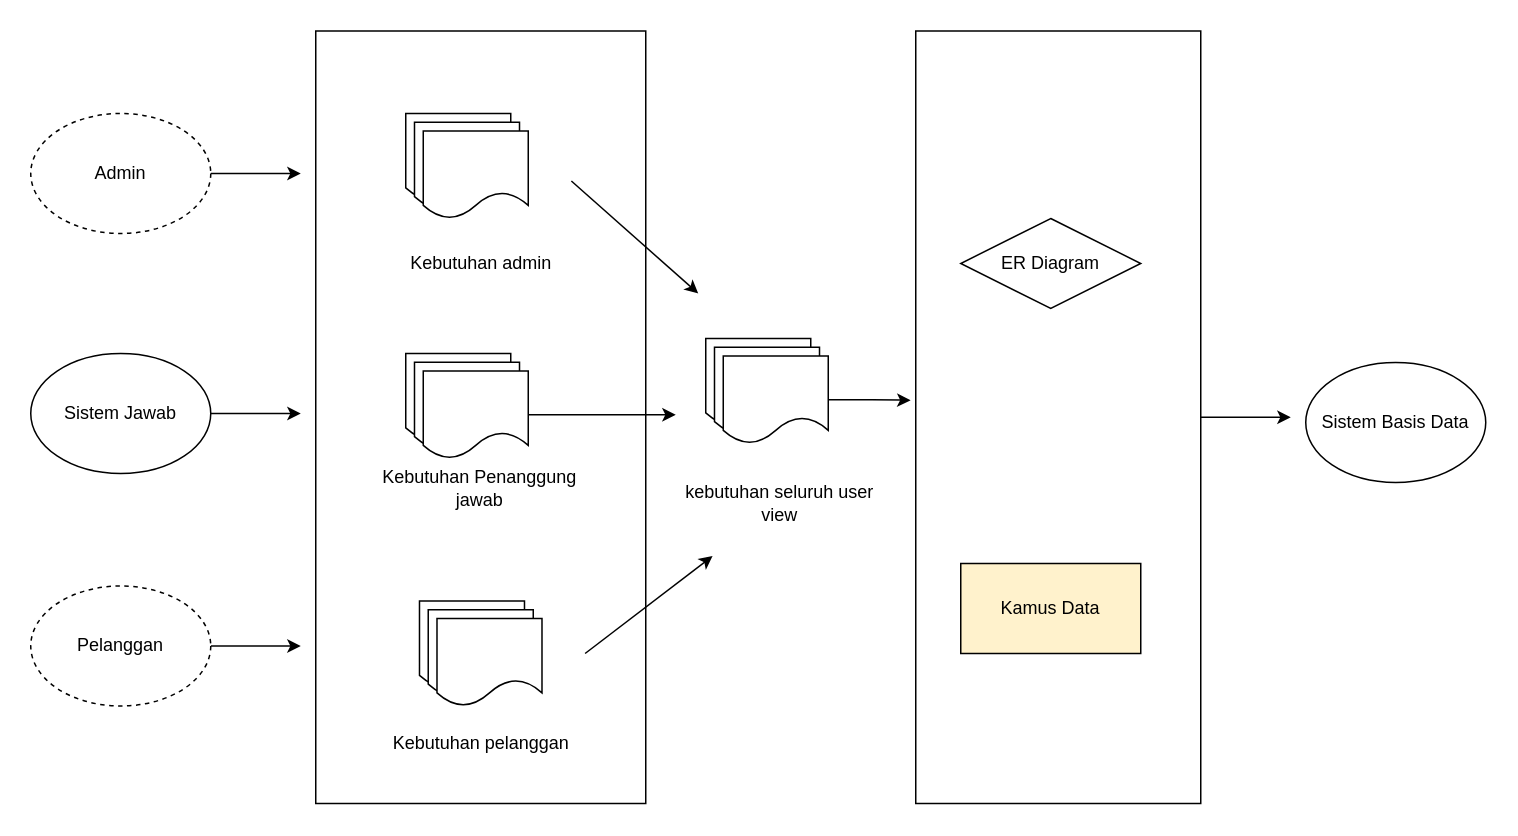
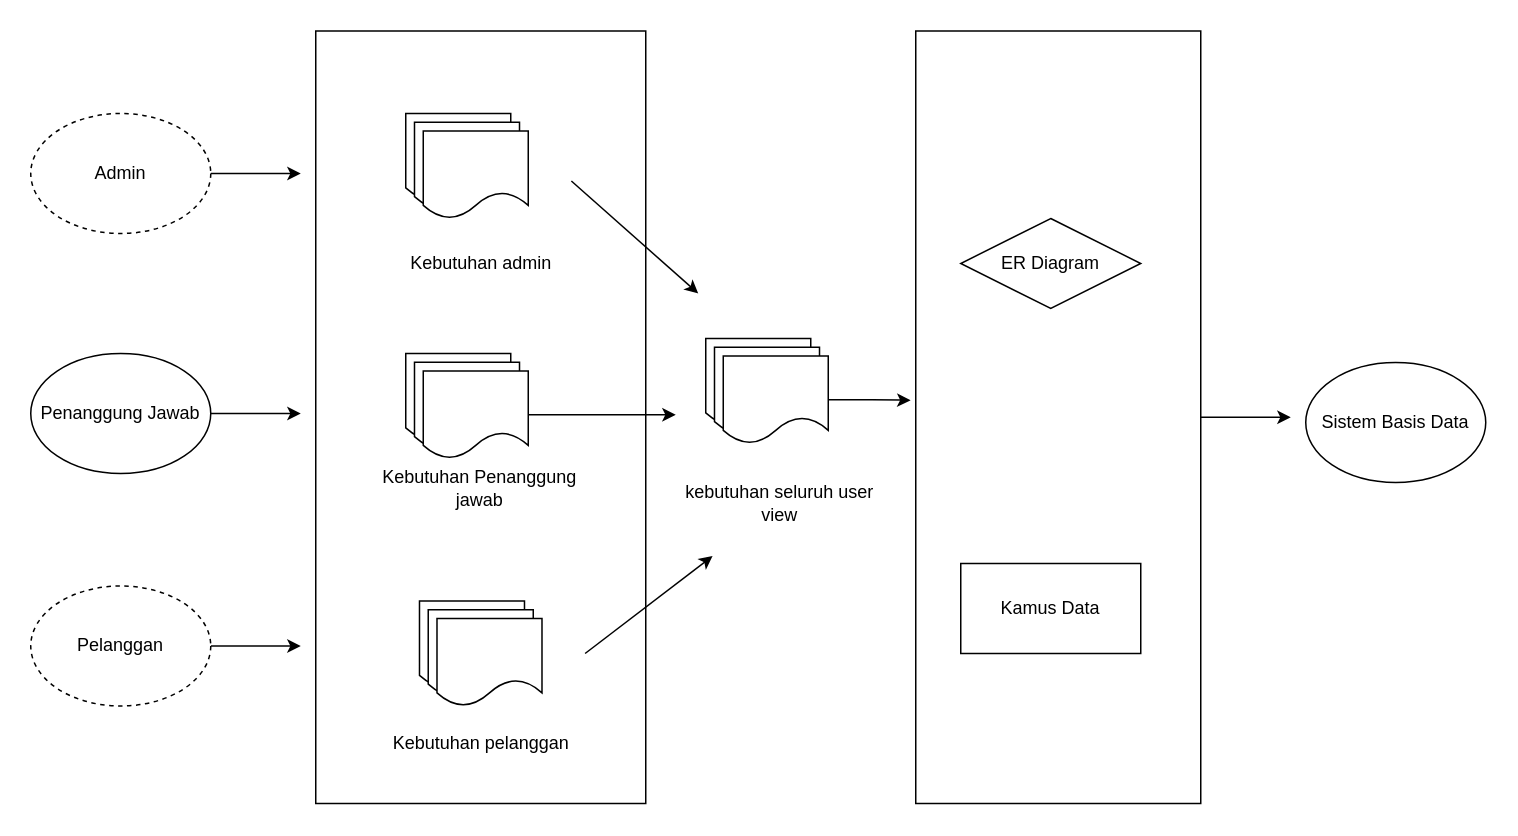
node "Sistem Jawab": label "Sistem Jawab" -> "Penanggung Jawab"
node "Kamus Data": fillcolor #fff2cc -> #ffffff
